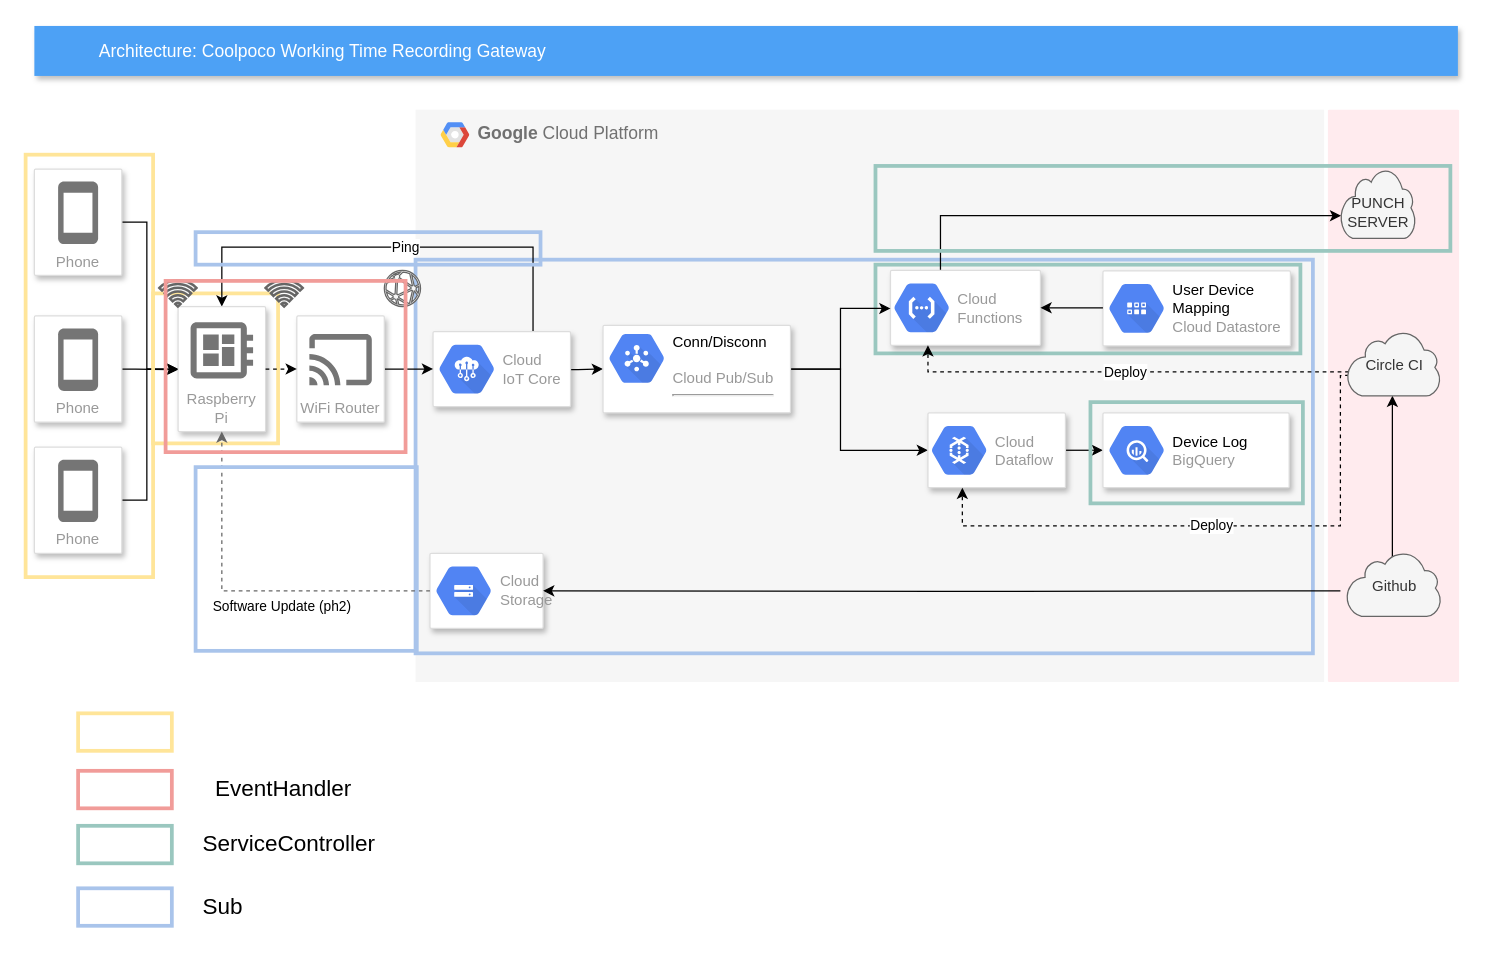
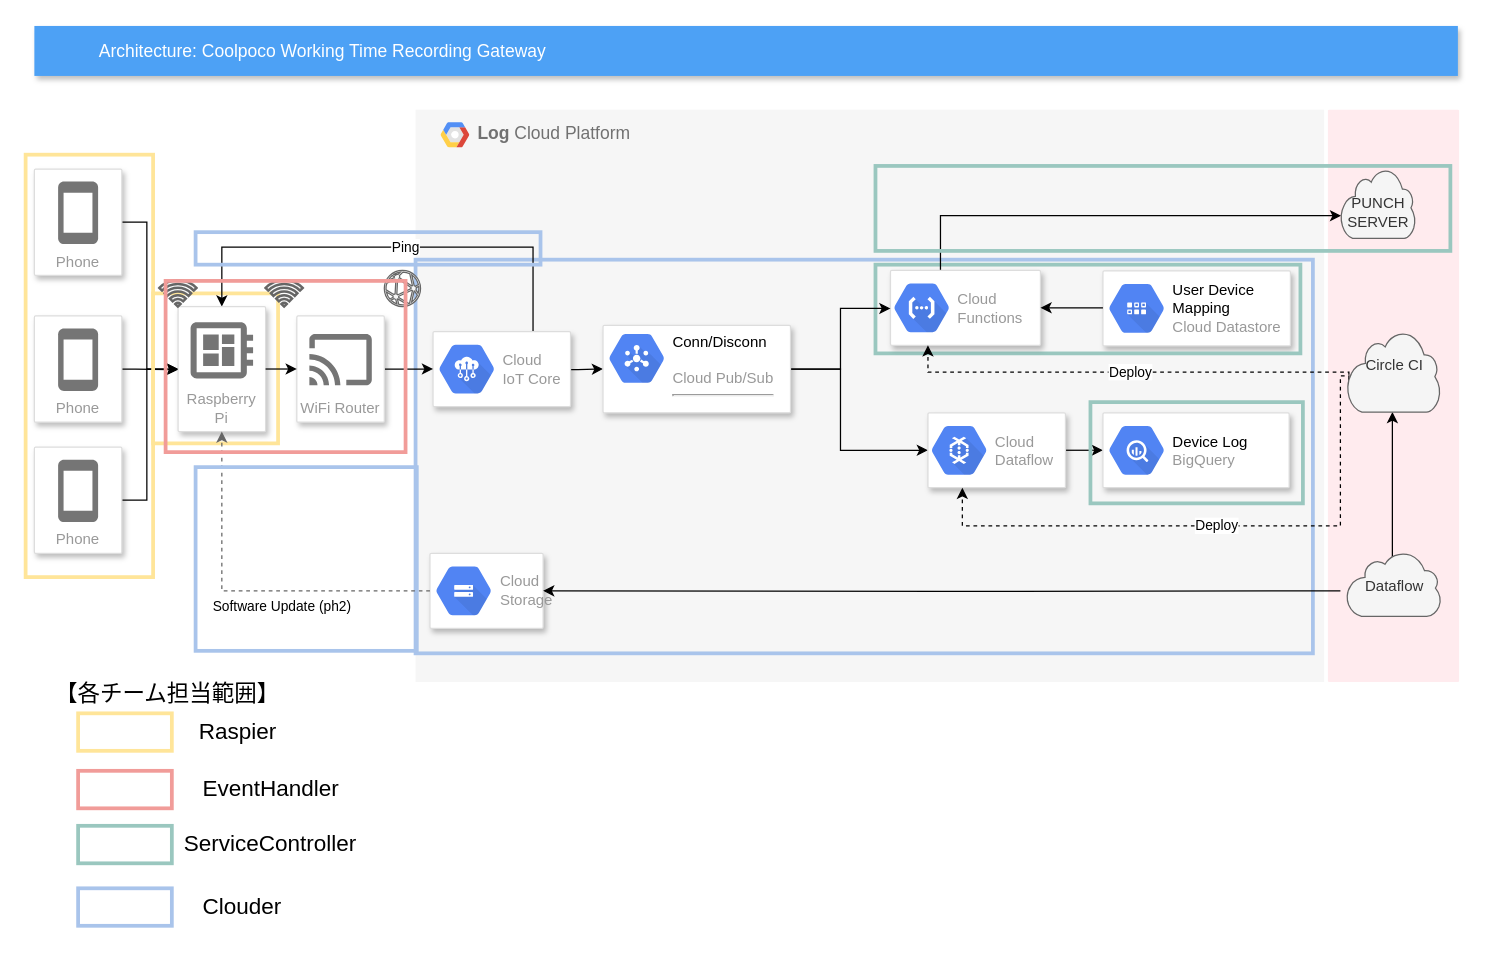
node "Google Cloud Platform": label "Google Cloud Platform" -> "Log Cloud Platform"
node "Circle CI": size 94x65 -> 94x81
edge "Raspberry Pi" -> "WiFi Router": style dashed -> solid
node "Github": label "Github" -> "Dataflow"
node "【各チーム担当範囲】": added
node "Raspier": added
node "EventHandler": moved (329, 789) -> (317, 789)
node "ServiceController": moved (316, 844) -> (298, 844)
node "Sub": label "Sub" -> "Clouder"
